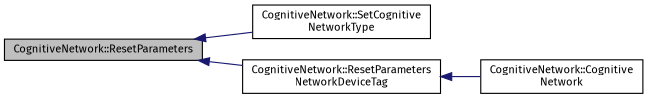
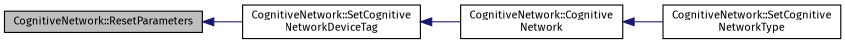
edge "CognitiveNetwork::SetCognitive NetworkType" -> "CognitiveNetwork::ResetParameters": now "CognitiveNetwork::SetCognitive NetworkType" -> "CognitiveNetwork::Cognitive Network"
node "CognitiveNetwork::ResetParameters NetworkDeviceTag": label "CognitiveNetwork::ResetParameters NetworkDeviceTag" -> "CognitiveNetwork::SetCognitive NetworkDeviceTag"
